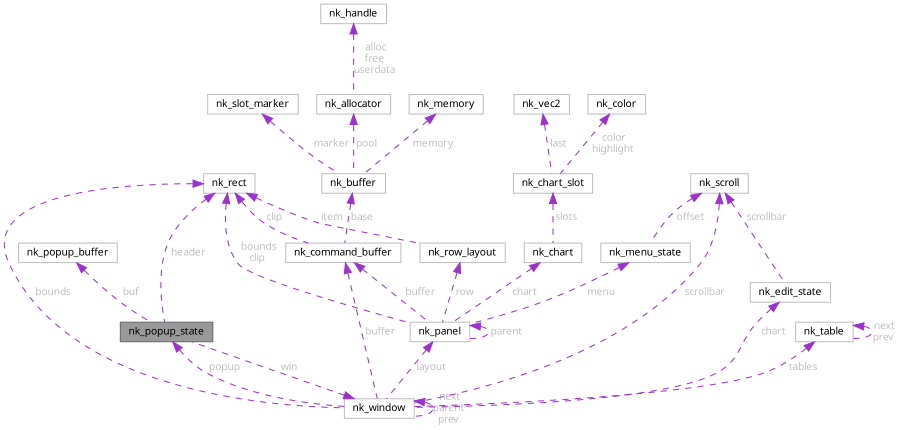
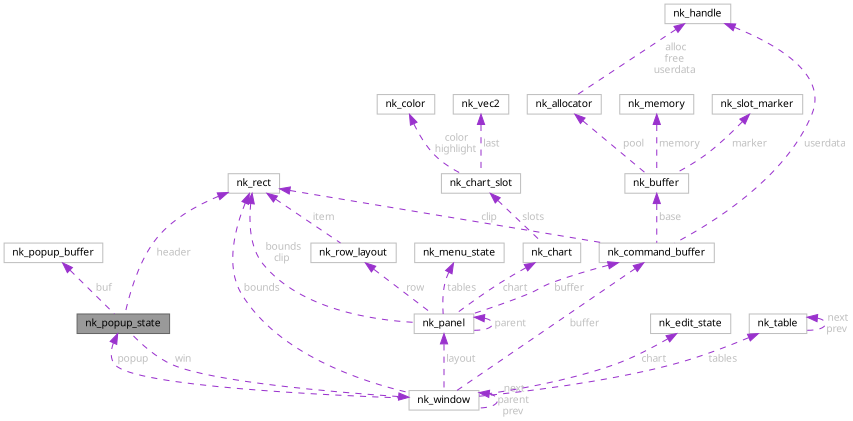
edge "nk_command_buffer" -> "nk_handle": added, label "userdata"
node "nk_scroll": removed
edge "nk_panel" -> "nk_menu_state": label " menu" -> " tables"
